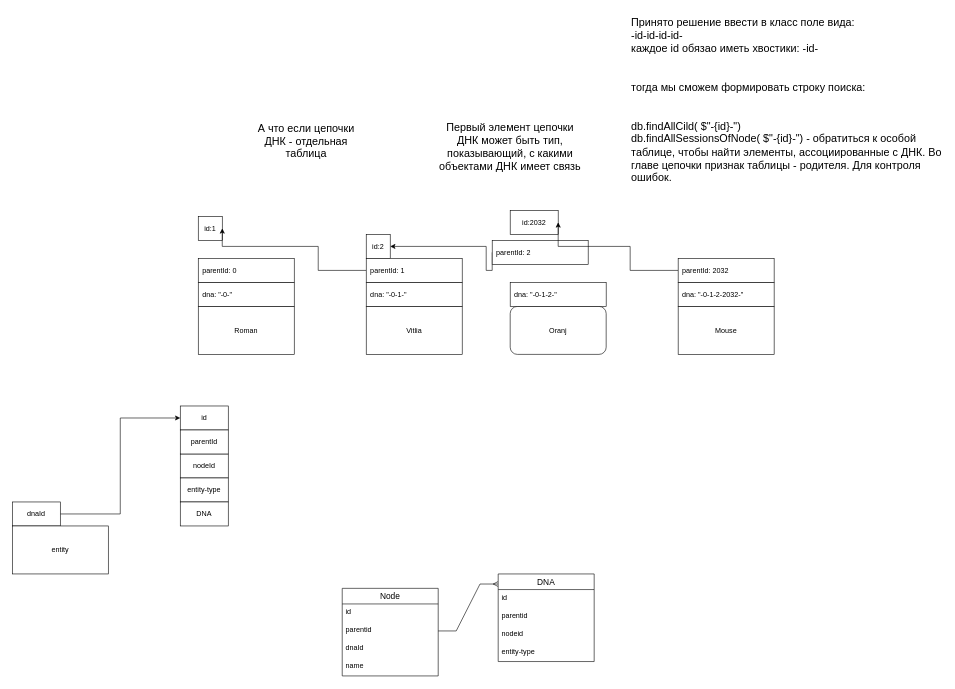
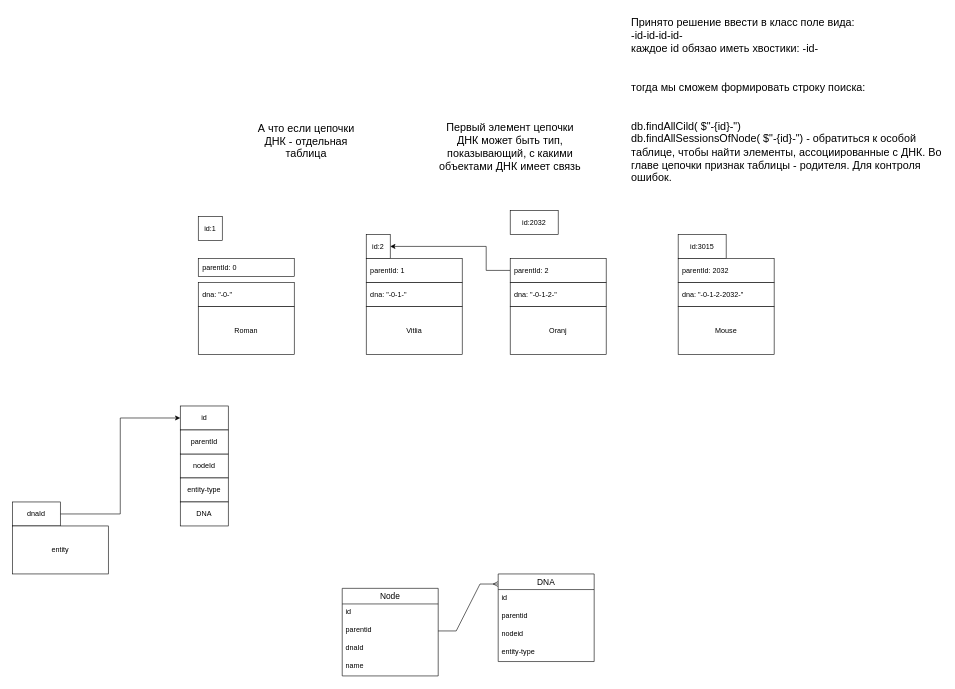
edge "parentId: 1" -> "id:1": removed
edge "parentId: 2032" -> "id:2032": removed
node "id:3015": added
node "parentId: 2": moved (540, 252) -> (558, 270)
node "parentId: 0": size 96x24 -> 96x18
node "Oranj": shape rounded rectangle -> rectangle
